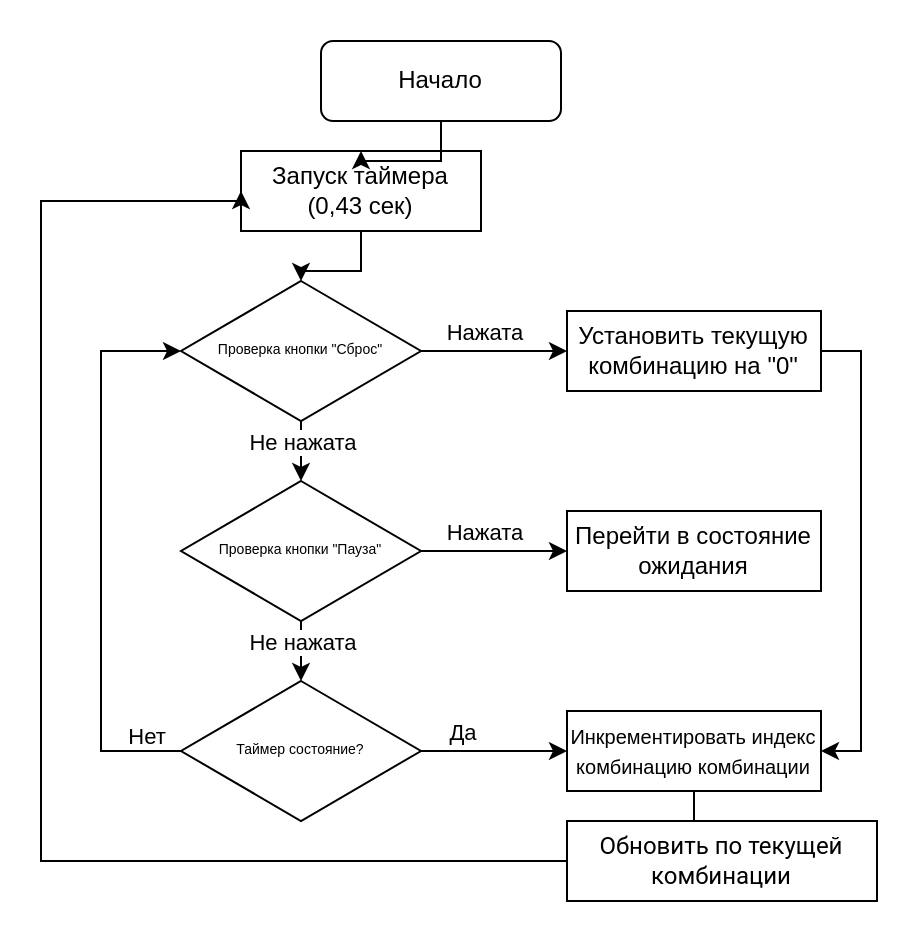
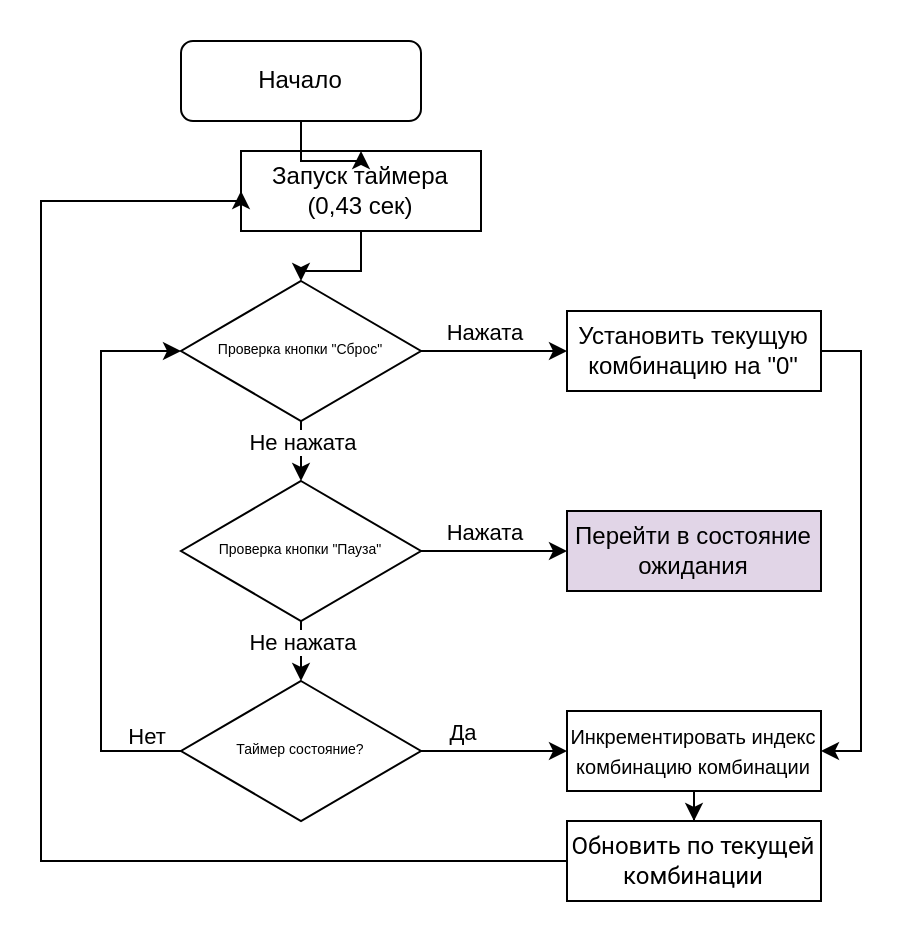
node "Начало": moved (441, 81) -> (301, 81)
node "Перейти в состояние ожидания": fillcolor #ffffff -> #e1d5e7
node "Обновить по текущей комбинации": size 310x80 -> 254x80
